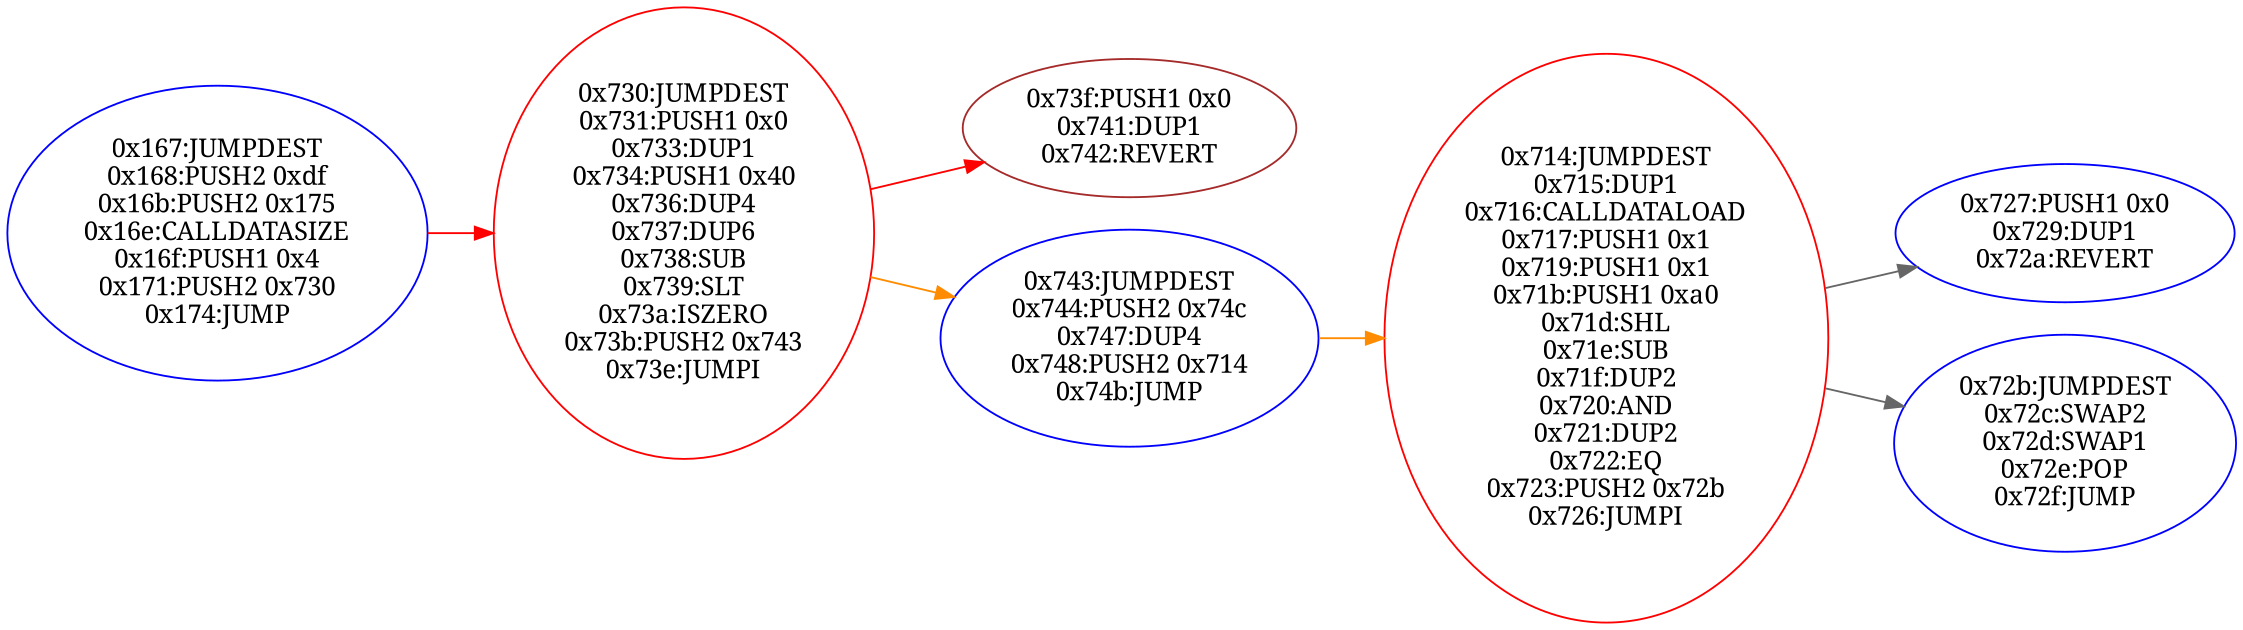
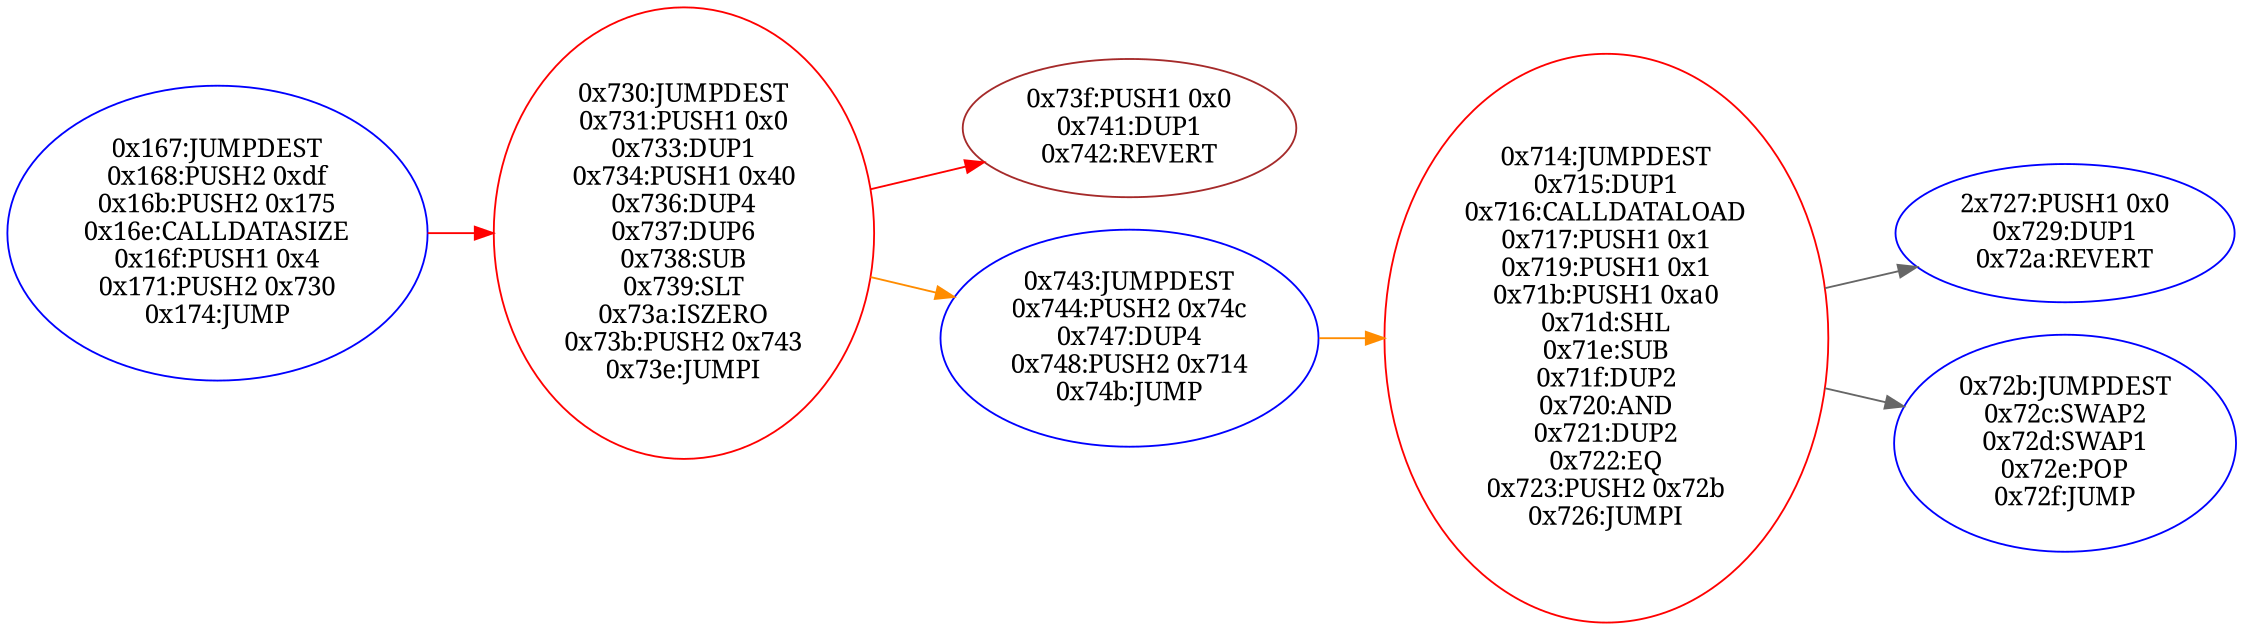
node "0x727:PUSH1 0x0 0x729:DUP1 0x72a:REVERT": label "0x727:PUSH1 0x0 0x729:DUP1 0x72a:REVERT" -> "2x727:PUSH1 0x0 0x729:DUP1 0x72a:REVERT"
